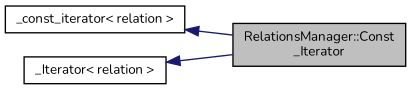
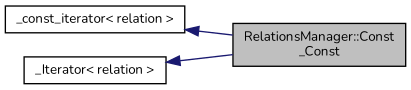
node "RelationsManager::Const _Iterator": label "RelationsManager::Const _Iterator" -> "RelationsManager::Const _Const"
